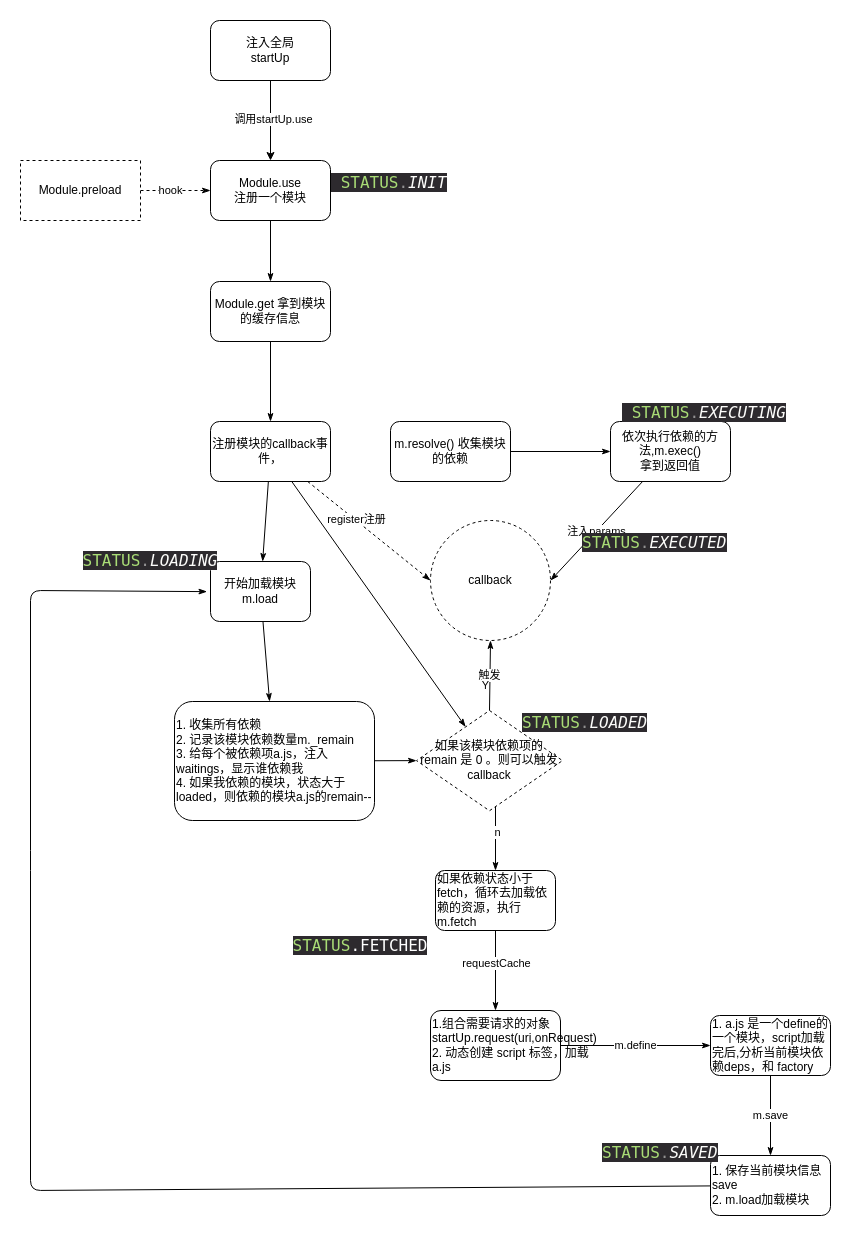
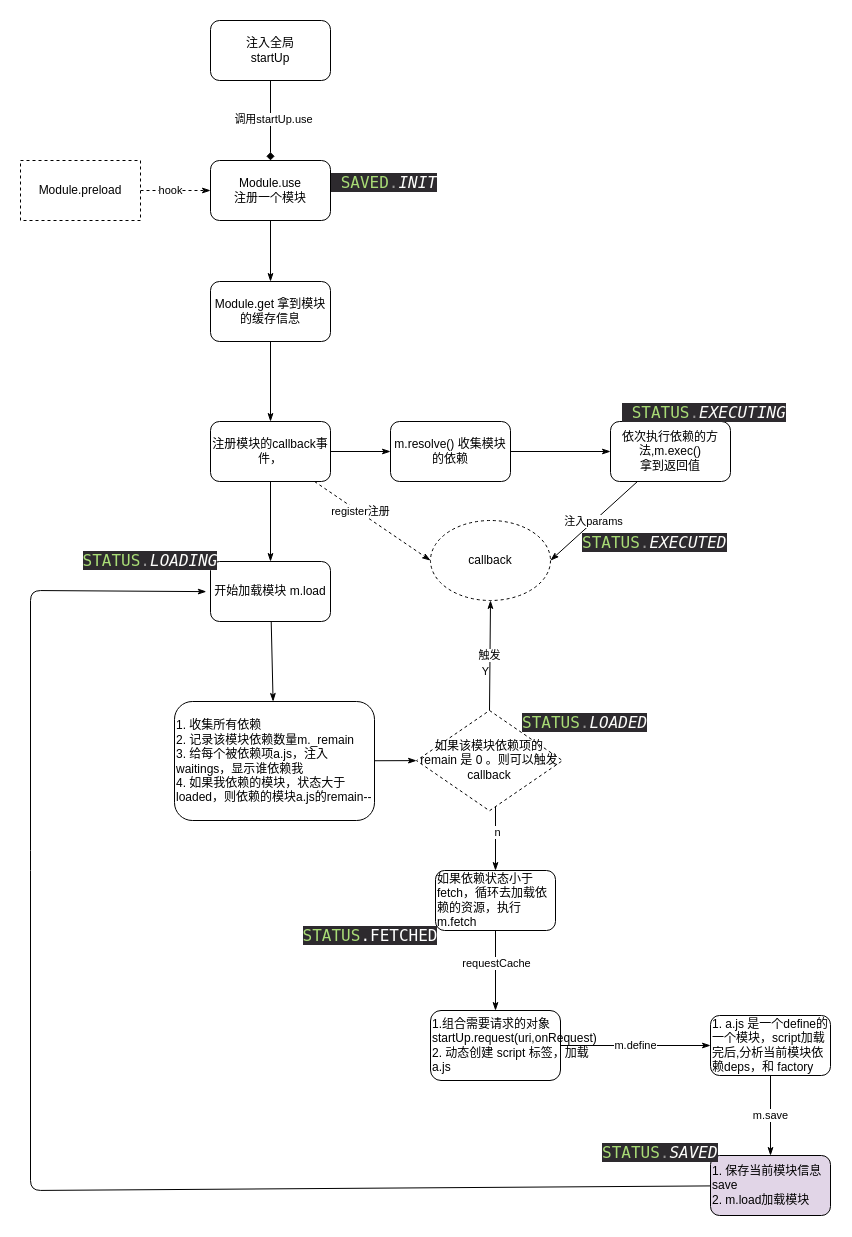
edge "注入全局 startUp" -> "Module.use 注册一个模块": arrowhead classic -> diamond
node "STATUS.INIT": label "STATUS.INIT" -> "SAVED.INIT"
node "callback": size 120x120 -> 120x80
node "开始加载模块 m.load": size 100x60 -> 120x60
edge "注册模块的callback事件，" -> "如果该模块依赖项的remain 是 0 。则可以触发 callback": now "注册模块的callback事件，" -> "m.resolve() 收集模块的依赖"
node "STATUS.FETCHED": moved (361, 946) -> (371, 936)
node "1. 保存当前模块信息save 2. m.load加载模块": fillcolor #ffffff -> #e1d5e7
